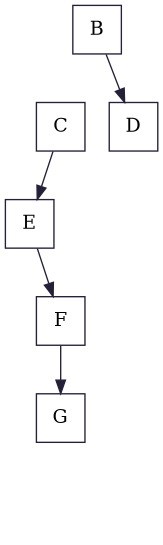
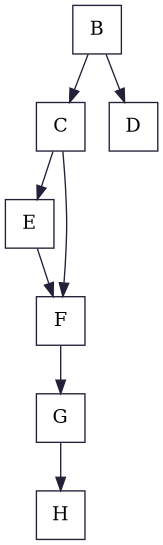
edge "B" -> "C": added
edge "C" -> "F": added
node "H": added
